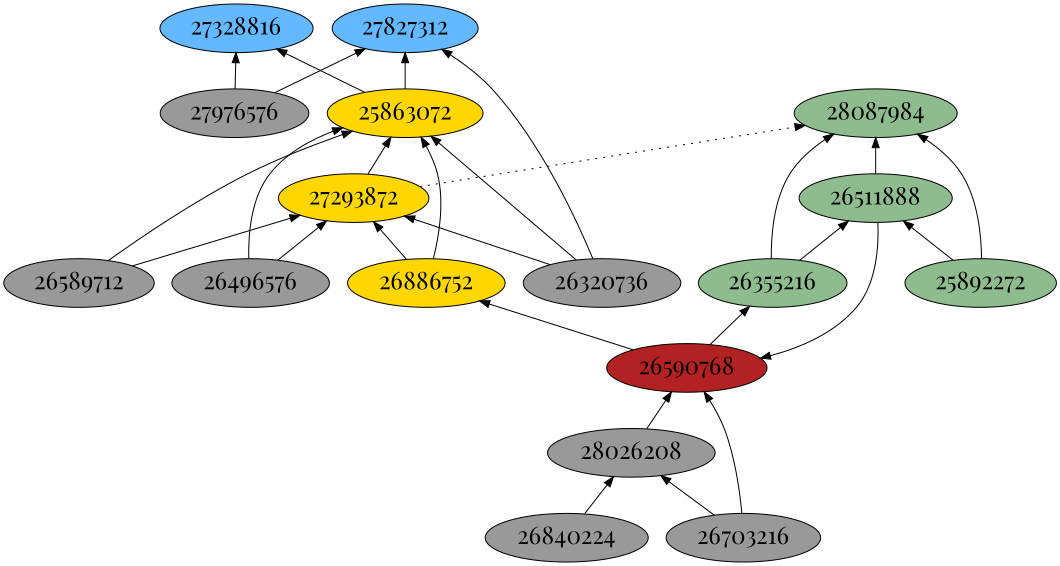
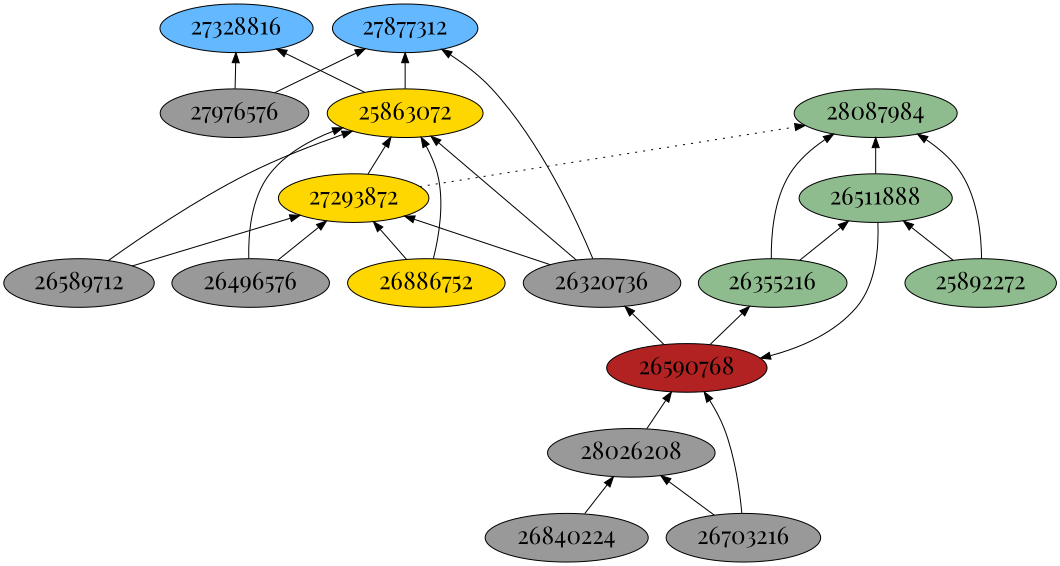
node "27827312": label "27827312" -> "27877312"
edge "26590768" -> "26886752": now "26590768" -> "26320736"
